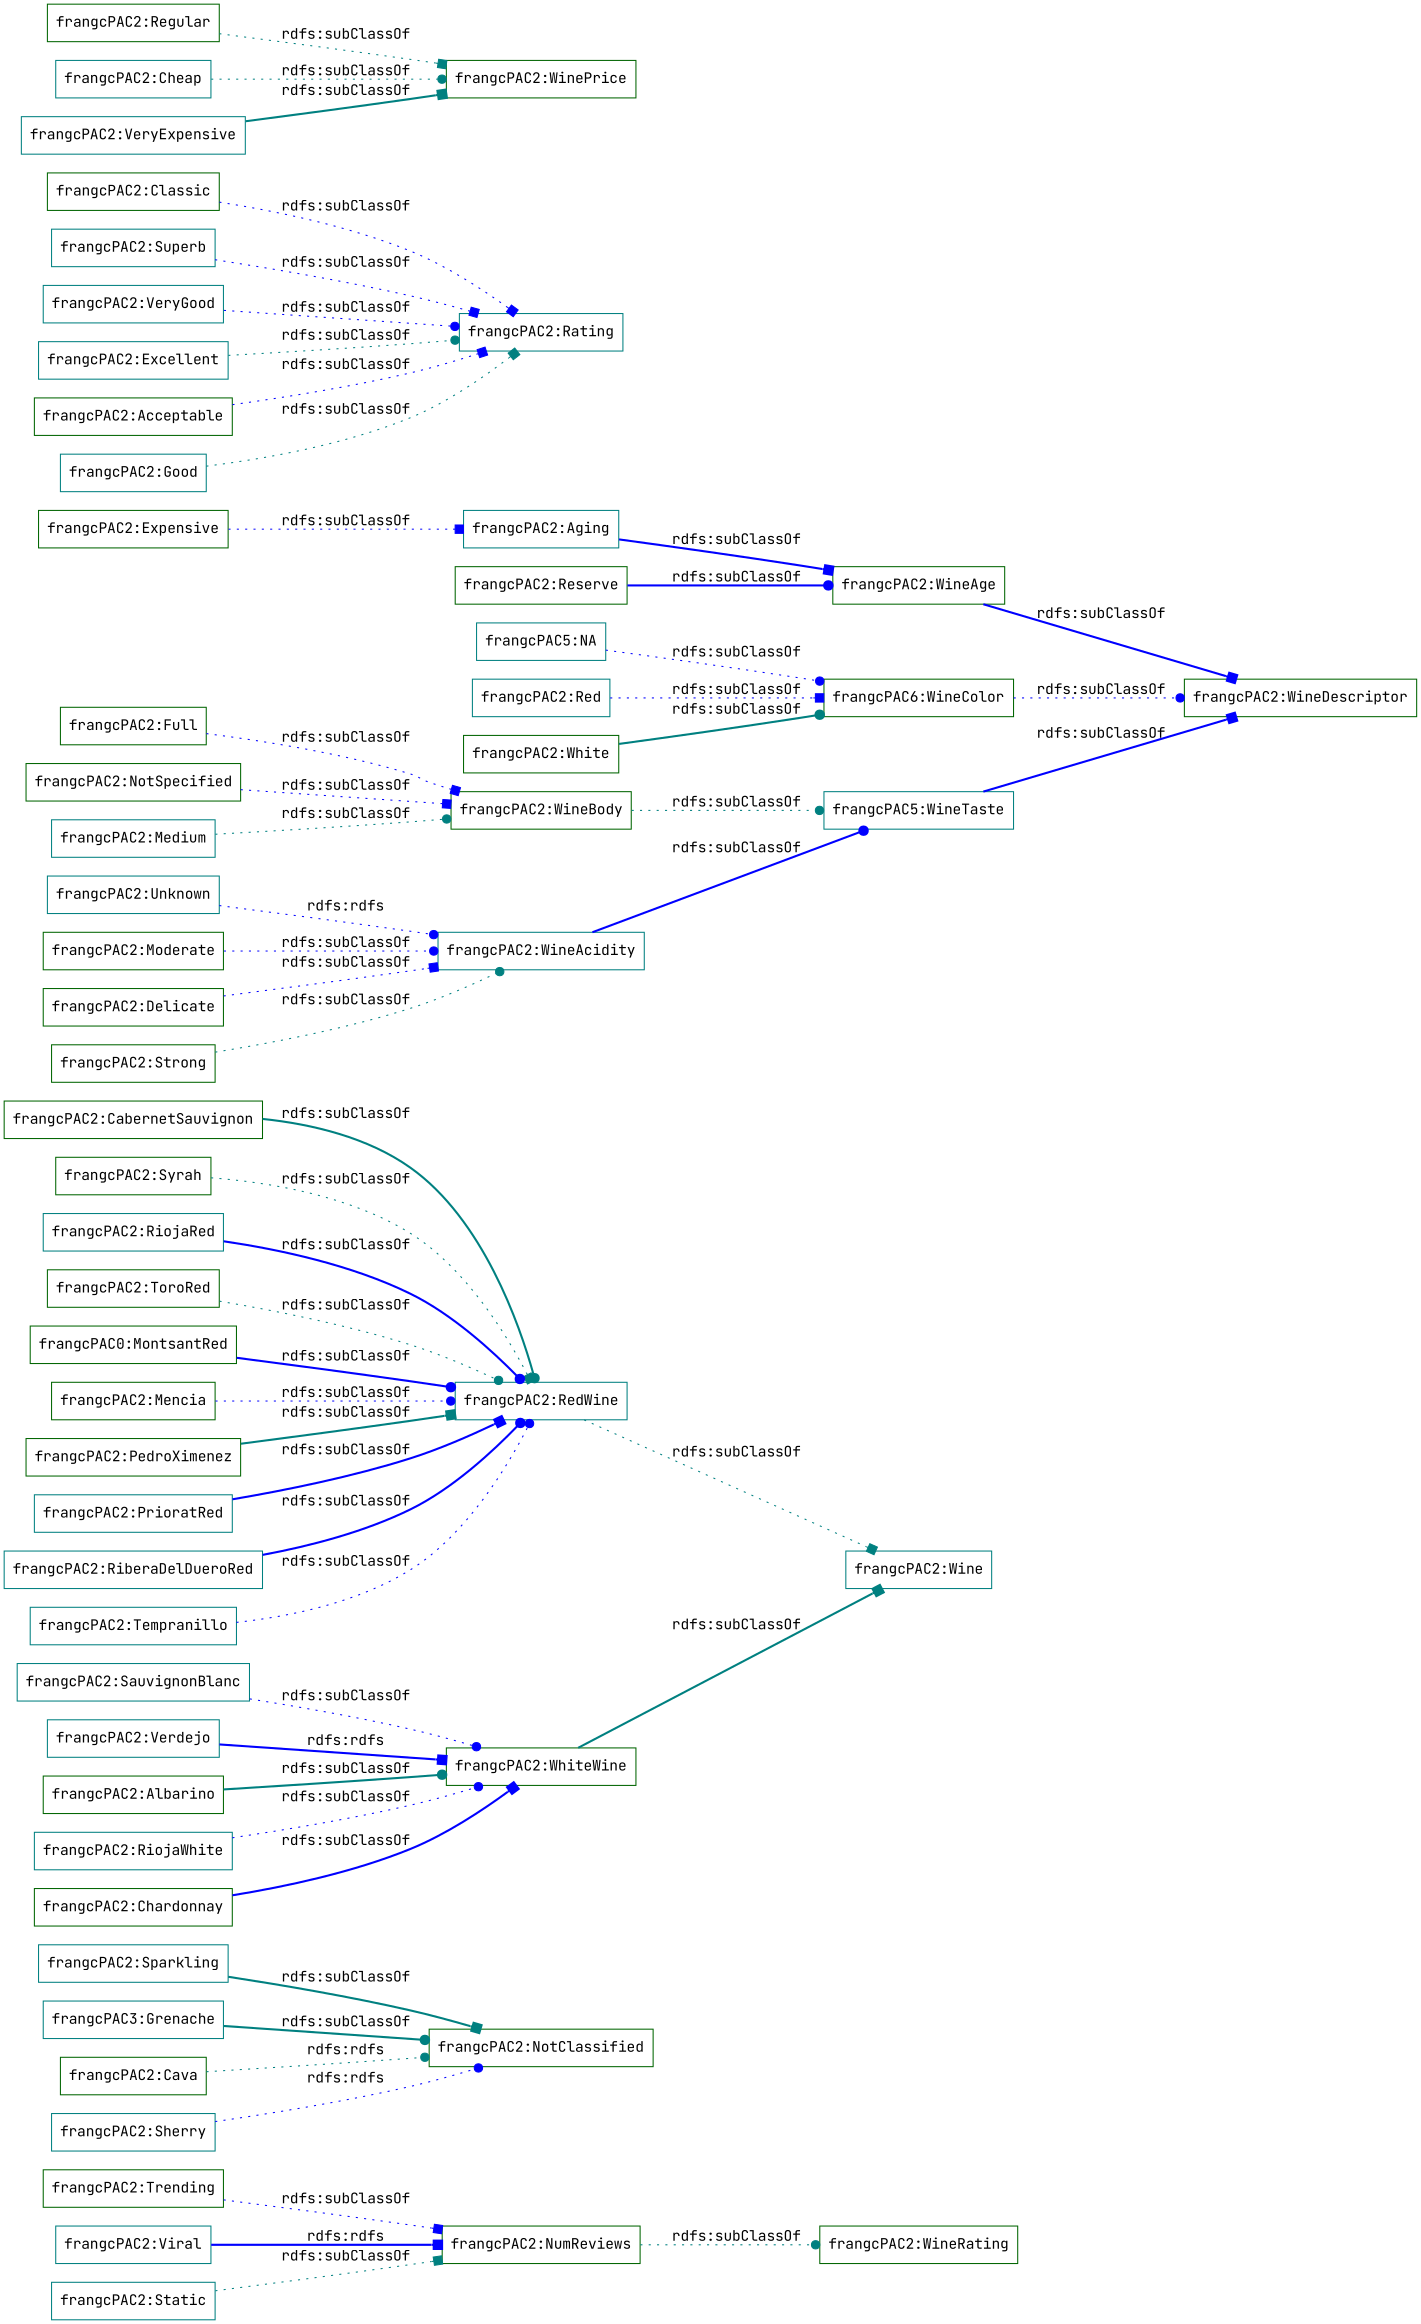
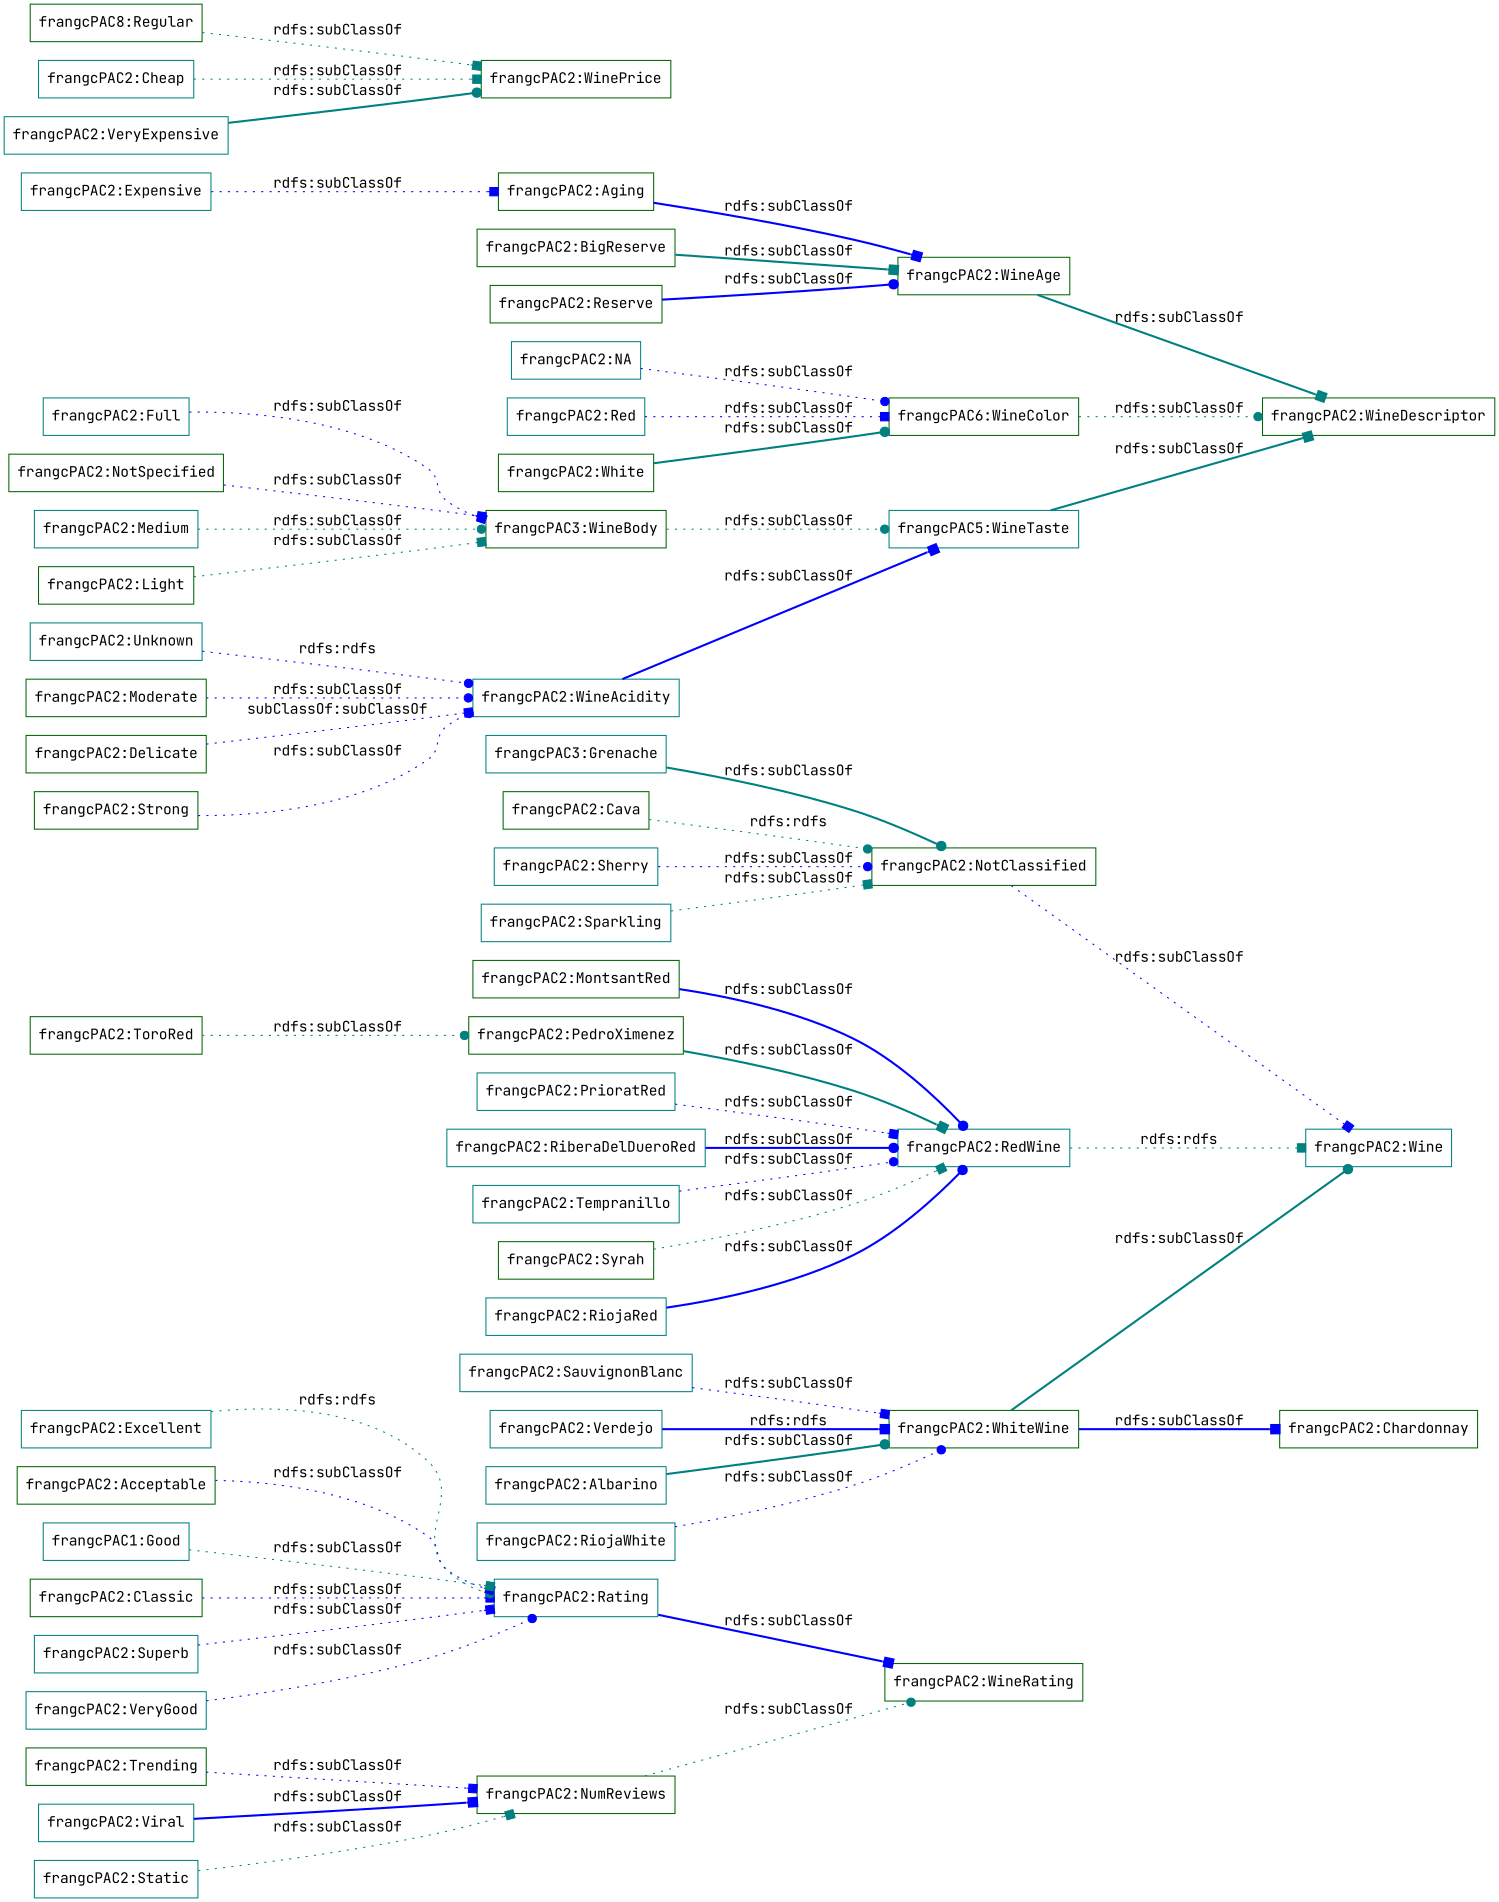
node "frangcPAC2:Regular": label "frangcPAC2:Regular" -> "frangcPAC8:Regular"
edge "frangcPAC2:Cheap" -> "frangcPAC2:WinePrice": arrowhead dot -> box
edge "frangcPAC2:VeryExpensive" -> "frangcPAC2:WinePrice": arrowhead box -> dot
node "frangcPAC2:BigReserve": added
edge "frangcPAC2:Excellent" -> "frangcPAC2:Rating": label "rdfs:subClassOf" -> "rdfs:rdfs"
node "frangcPAC2:Good": label "frangcPAC2:Good" -> "frangcPAC1:Good"
node "frangcPAC2:Expensive": color darkgreen -> teal
node "frangcPAC2:Aging": color teal -> darkgreen
node "frangcPAC2:Light": added
edge "frangcPAC2:WineAge" -> "frangcPAC2:WineDescriptor": color blue -> teal
node "frangcPAC5:NA": label "frangcPAC5:NA" -> "frangcPAC2:NA"
edge "frangcPAC6:WineColor" -> "frangcPAC2:WineDescriptor": color blue -> teal
node "frangcPAC2:Full": color darkgreen -> teal
edge "frangcPAC5:WineTaste" -> "frangcPAC2:WineDescriptor": color blue -> teal
node "frangcPAC2:WineBody": label "frangcPAC2:WineBody" -> "frangcPAC3:WineBody"
edge "frangcPAC2:WineAcidity" -> "frangcPAC5:WineTaste": arrowhead dot -> box
edge "frangcPAC2:Delicate" -> "frangcPAC2:WineAcidity": label "rdfs:subClassOf" -> "subClassOf:subClassOf"
edge "frangcPAC2:NotClassified" -> "frangcPAC2:Wine": added, label "rdfs:subClassOf"
edge "frangcPAC2:Strong" -> "frangcPAC2:WineAcidity": color teal -> blue
node "frangcPAC2:CabernetSauvignon": removed
edge "frangcPAC2:ToroRed" -> "frangcPAC2:RedWine": now "frangcPAC2:ToroRed" -> "frangcPAC2:PedroXimenez"
node "frangcPAC0:MontsantRed": label "frangcPAC0:MontsantRed" -> "frangcPAC2:MontsantRed"
node "frangcPAC2:Mencia": removed
edge "frangcPAC2:RedWine" -> "frangcPAC2:Wine": label "rdfs:subClassOf" -> "rdfs:rdfs"
edge "frangcPAC2:PrioratRed" -> "frangcPAC2:RedWine": style bold -> dotted
edge "frangcPAC2:Rating" -> "frangcPAC2:WineRating": added, label "rdfs:subClassOf"
edge "frangcPAC2:WhiteWine" -> "frangcPAC2:Wine": arrowhead box -> dot
edge "frangcPAC2:SauvignonBlanc" -> "frangcPAC2:WhiteWine": arrowhead dot -> box
node "frangcPAC2:Albarino": color darkgreen -> teal
edge "frangcPAC2:Chardonnay" -> "frangcPAC2:WhiteWine": reversed
edge "frangcPAC2:Sparkling" -> "frangcPAC2:NotClassified": style bold -> dotted
edge "frangcPAC2:Sherry" -> "frangcPAC2:NotClassified": label "rdfs:rdfs" -> "rdfs:subClassOf"
edge "frangcPAC2:Viral" -> "frangcPAC2:NumReviews": label "rdfs:rdfs" -> "rdfs:subClassOf"
